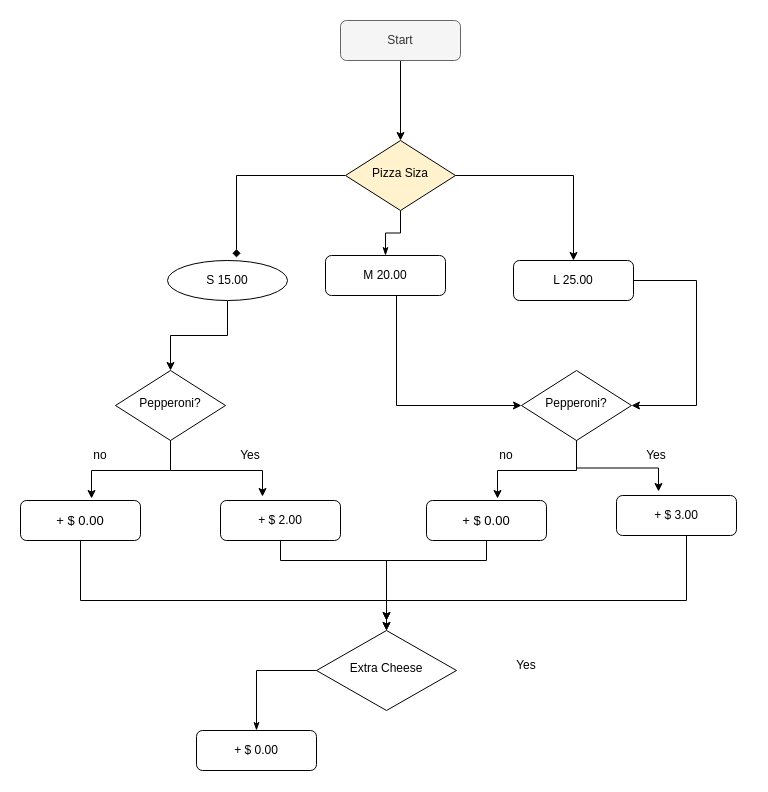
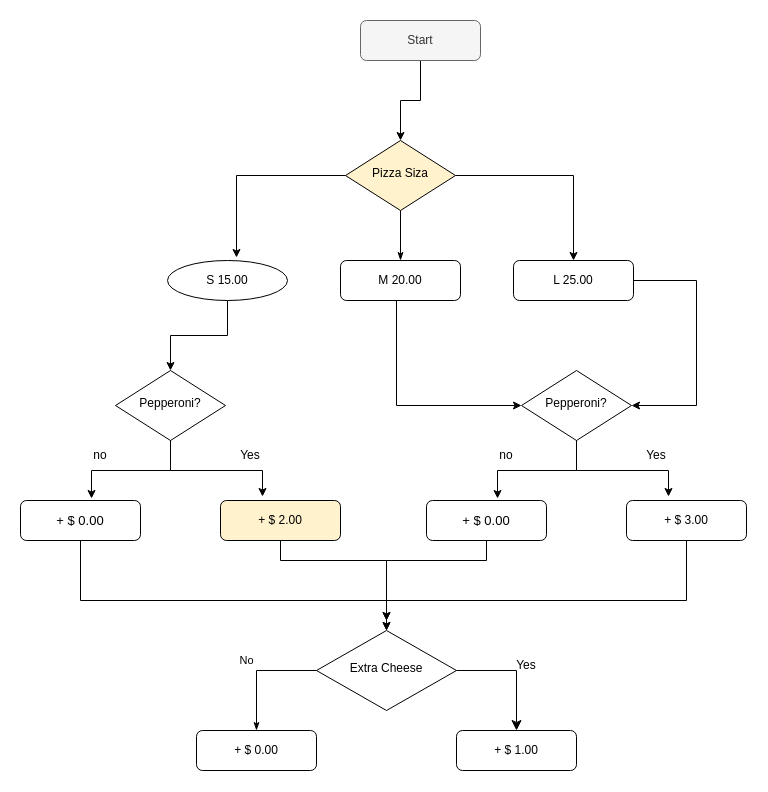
node "Start": moved (401, 41) -> (421, 41)
edge "Pizza Siza" -> "S 15.00": arrowhead diamond -> classic
node "M 20.00": moved (386, 276) -> (401, 281)
node "+ $ 3.00": moved (677, 516) -> (687, 521)
node "+ $ 2.00": fillcolor #ffffff -> #fff2cc
edge "Extra Cheese" -> "+ $ 1.00": added, label "No"
node "+ $ 1.00": added
